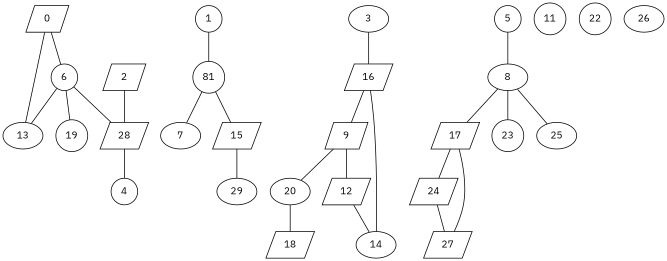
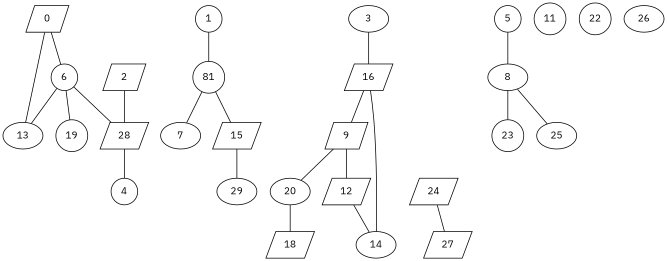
node "17": removed
